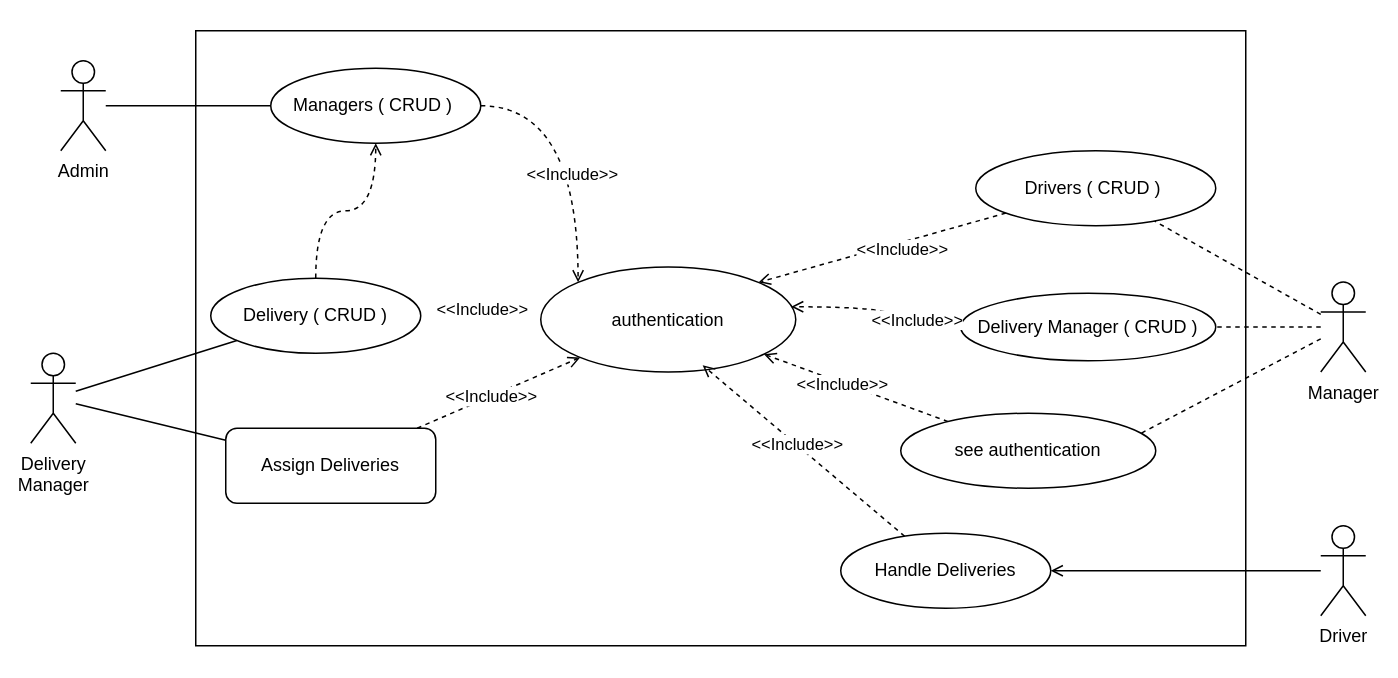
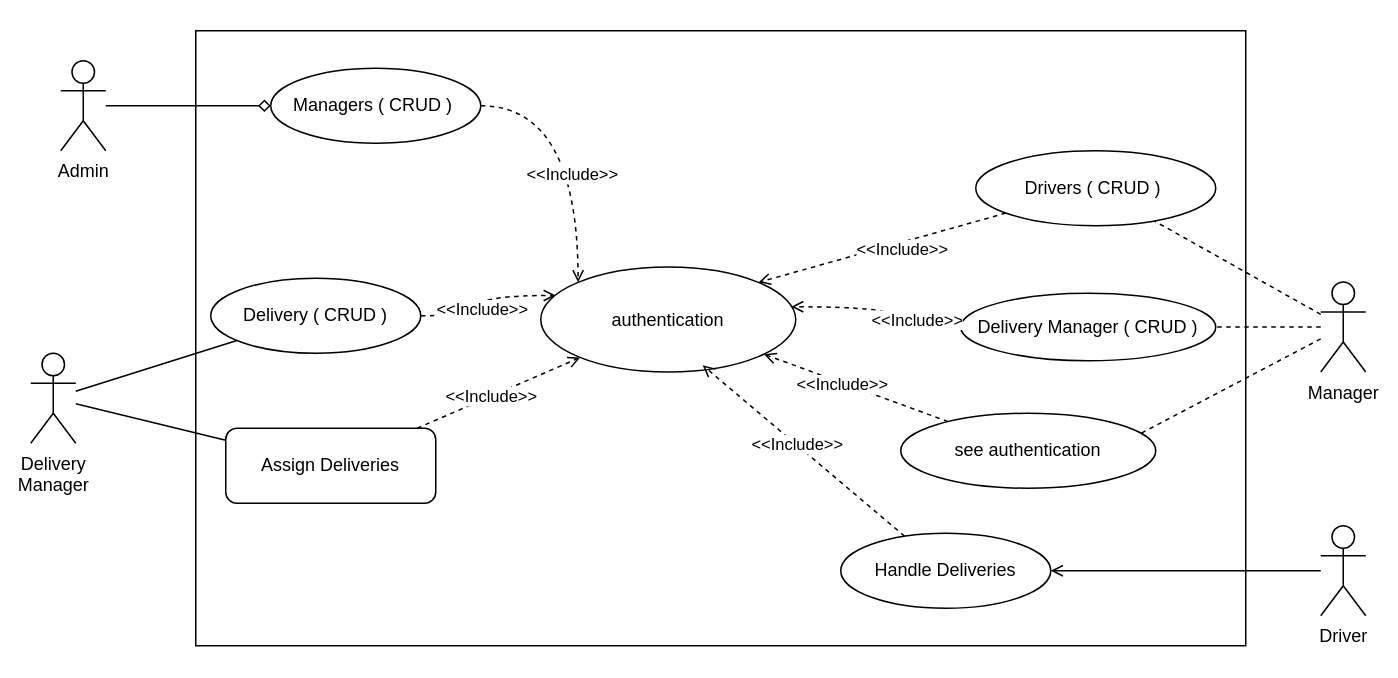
edge "Admin" -- "Managers ( CRUD )": arrowhead none -> diamond
edge "Delivery ( CRUD )" -> "Managers ( CRUD )": now "Delivery ( CRUD )" -> "authentication"
